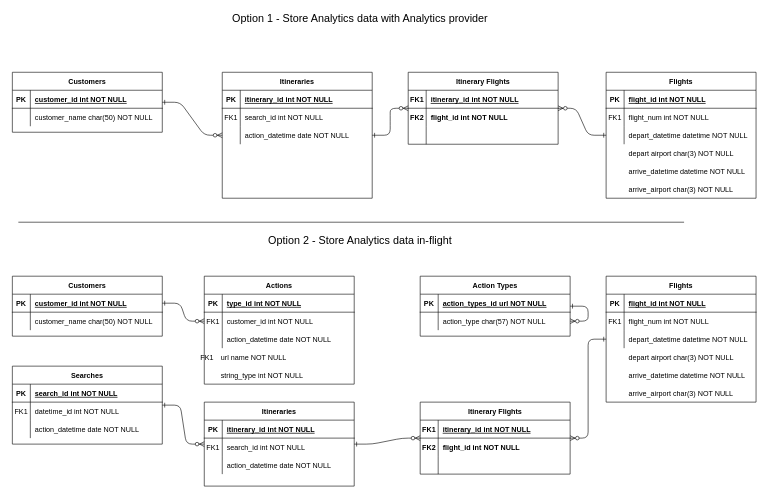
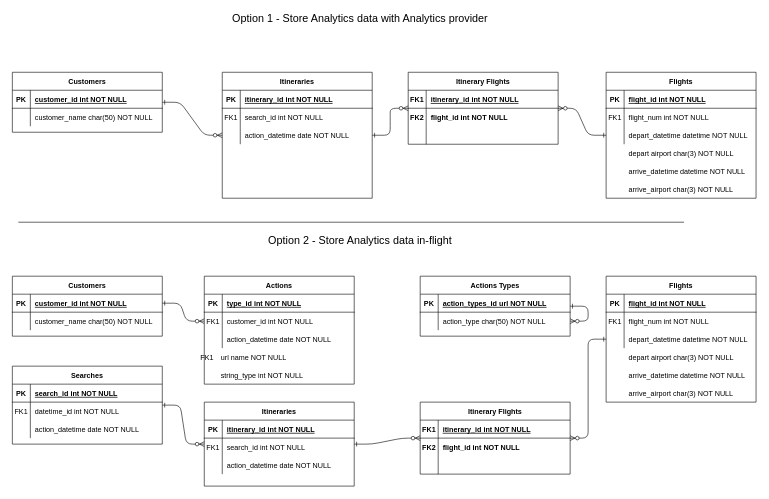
node "Action Types": label "Action Types" -> "Actions Types"
node "action_type char(57) NOT NULL": label "action_type char(57) NOT NULL" -> "action_type char(50) NOT NULL"
